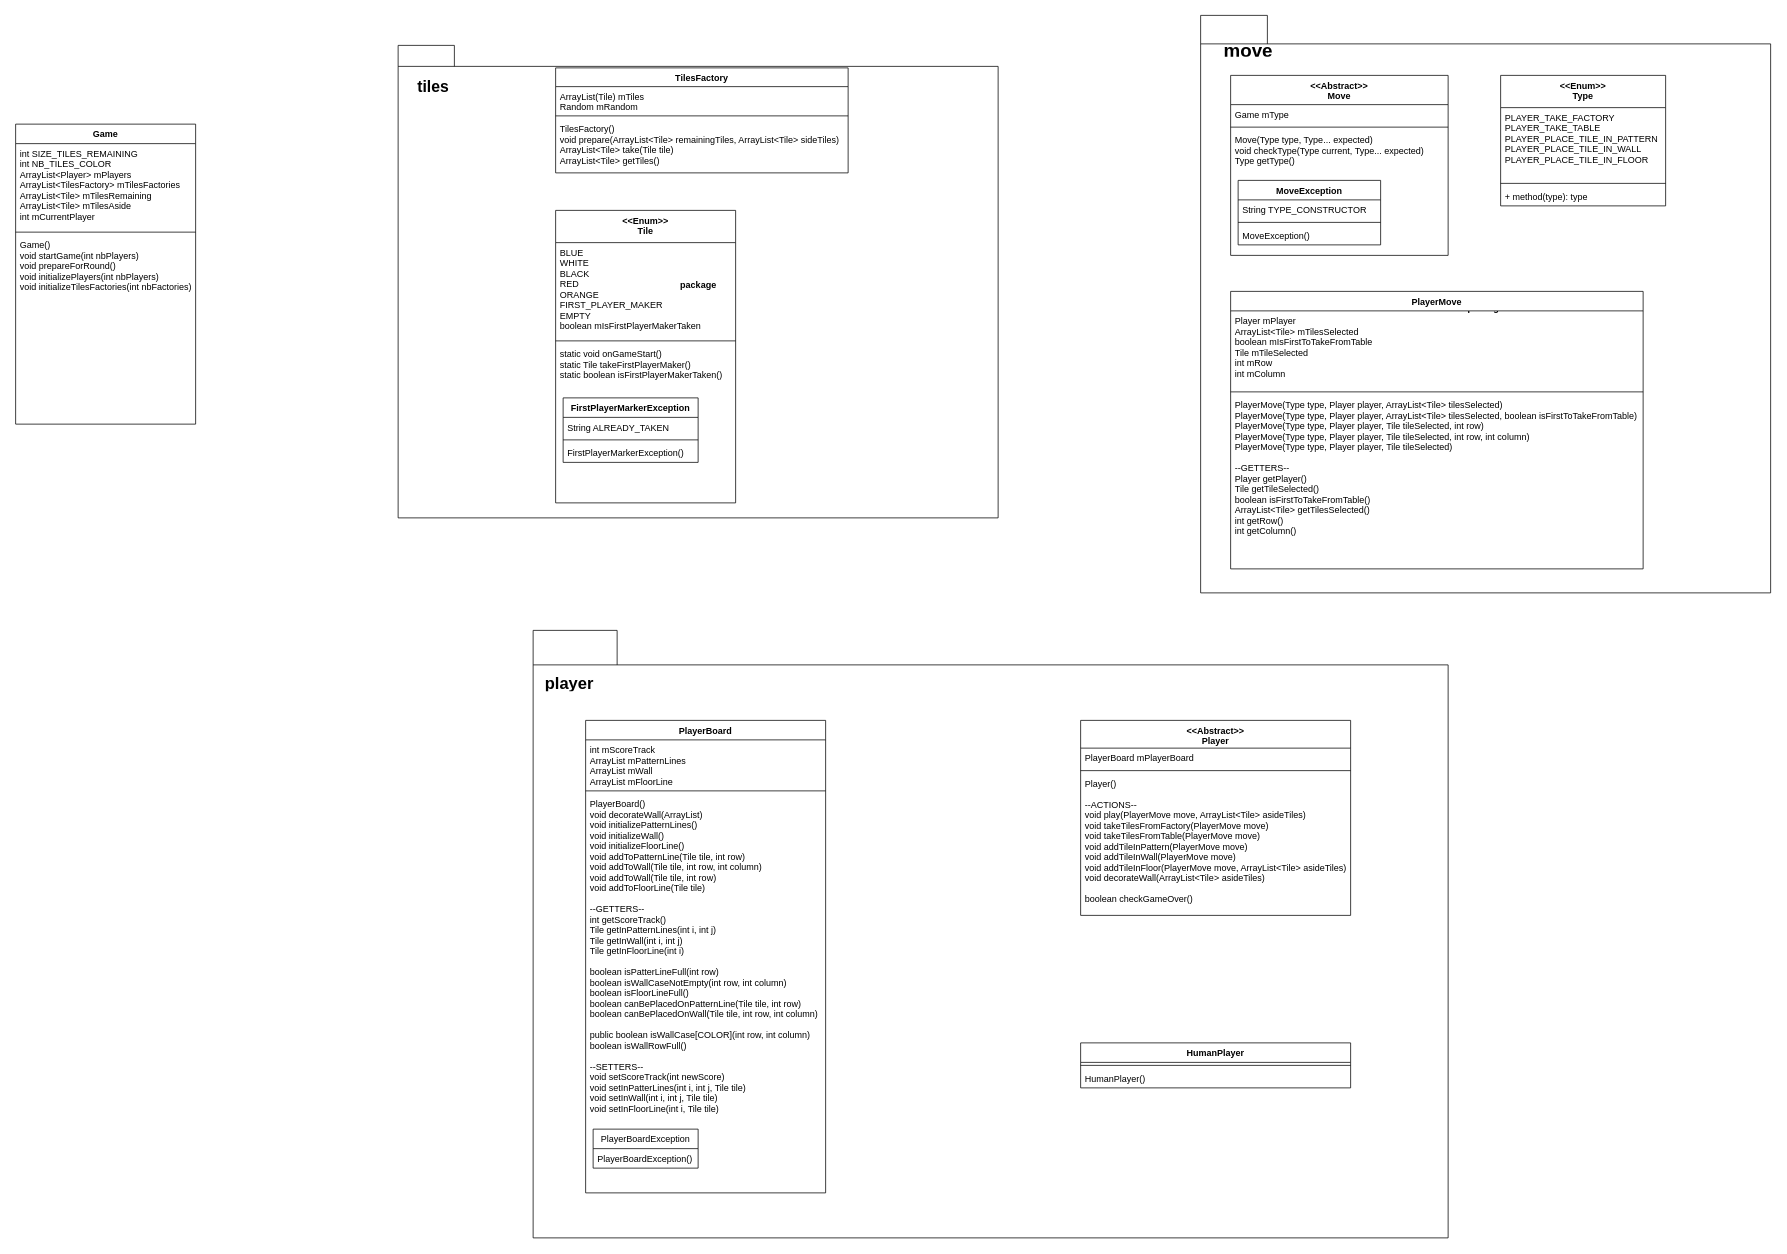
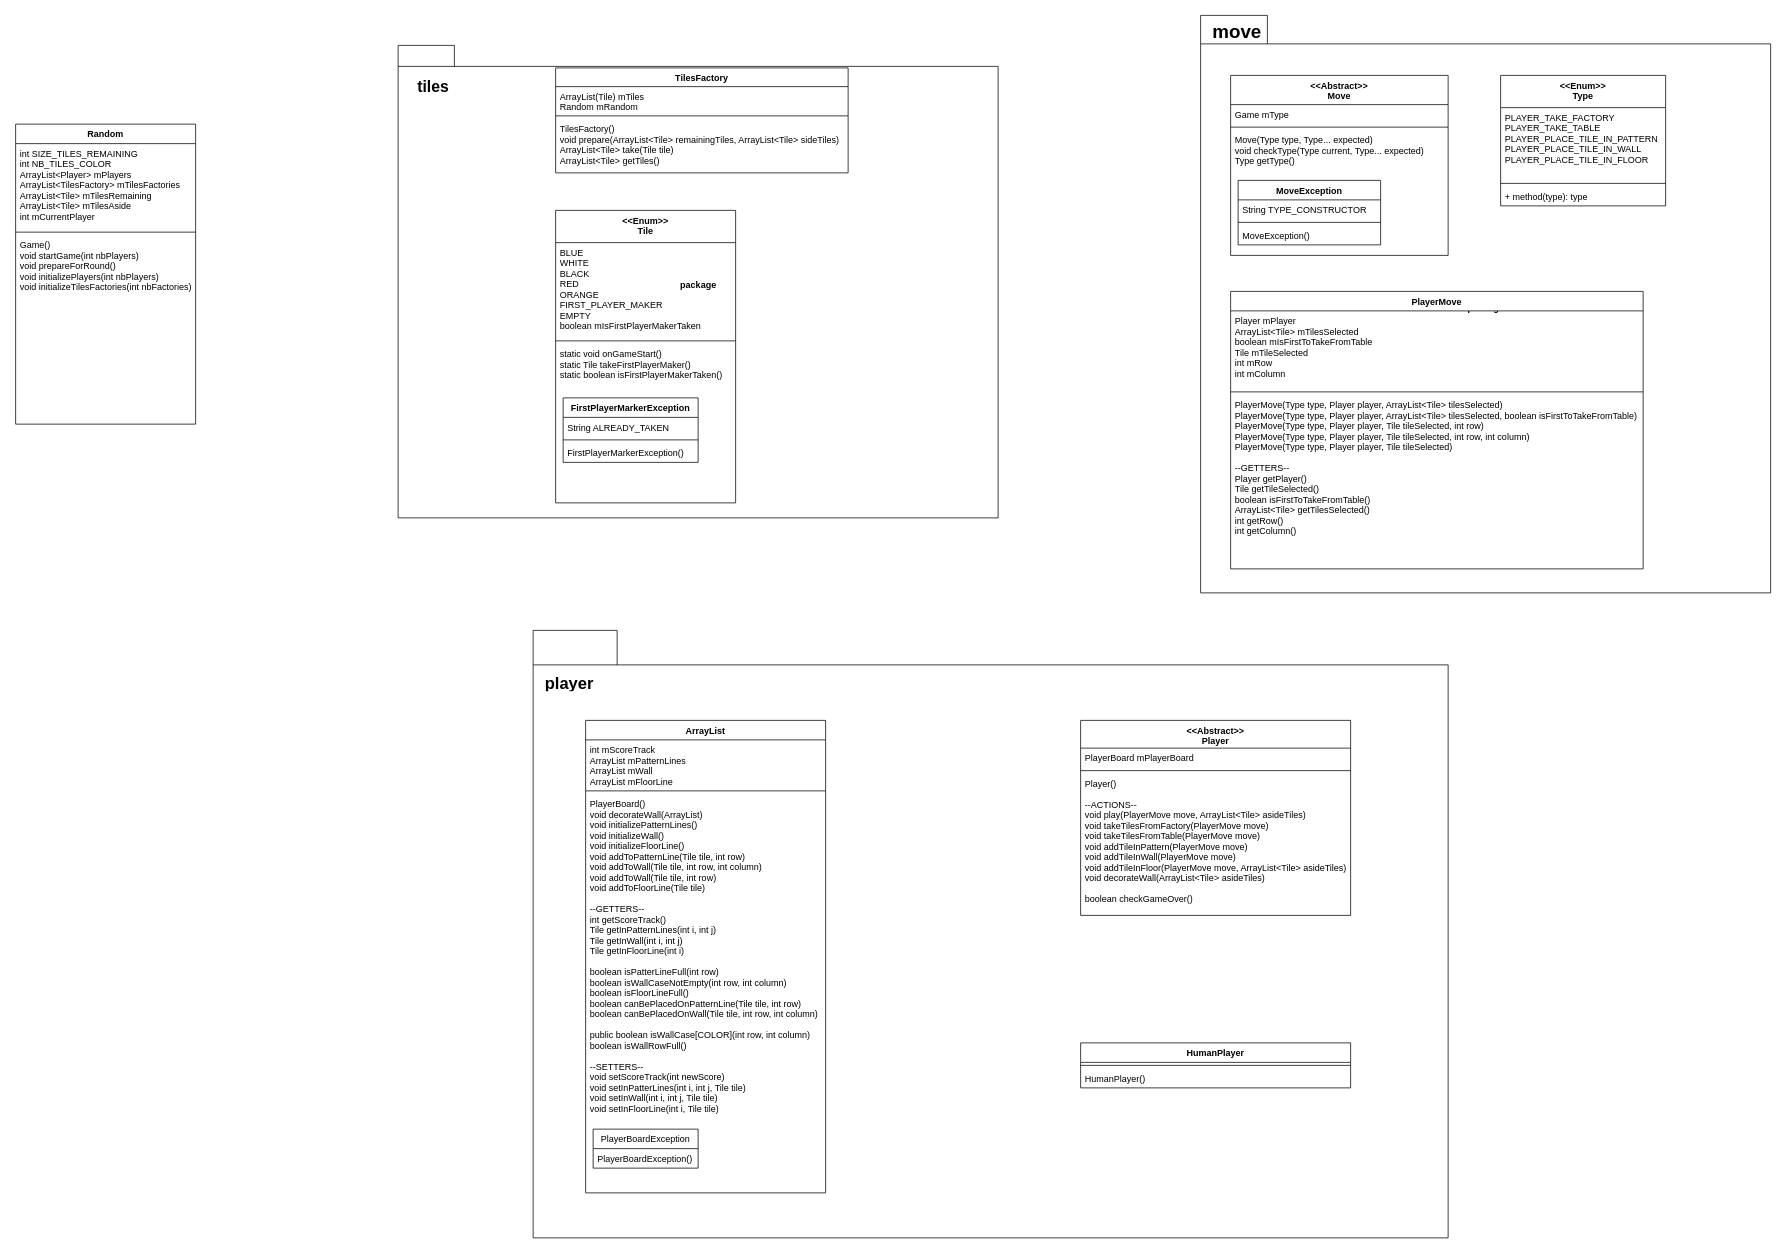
node "move": moved (1257, 44) -> (1245, 25)
node "Game": label "Game" -> "Random"
node "PlayerBoard": label "PlayerBoard" -> "ArrayList"
